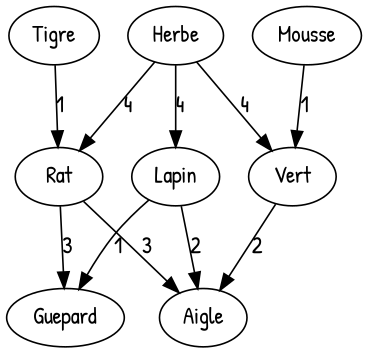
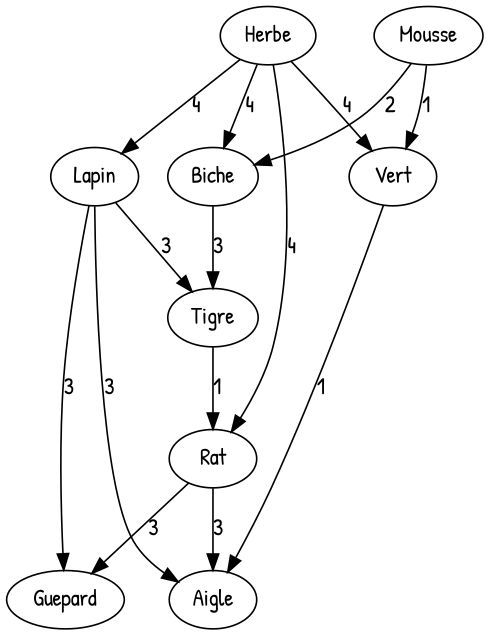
node "Biche": added
edge "Lapin" -> "Tigre": added, label "3"
edge "Lapin" -> "Guepard": label "1" -> "3"
edge "Lapin" -> "Aigle": label "2" -> "3"
edge "Vert" -> "Aigle": label "2" -> "1"
